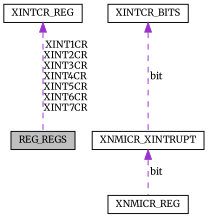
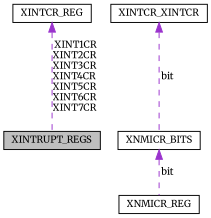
node "XINTCR_BITS": label "XINTCR_BITS" -> "XINTCR_XINTCR"
node "REG_REGS": label "REG_REGS" -> "XINTRUPT_REGS"
node "XNMICR_XINTRUPT": label "XNMICR_XINTRUPT" -> "XNMICR_BITS"
